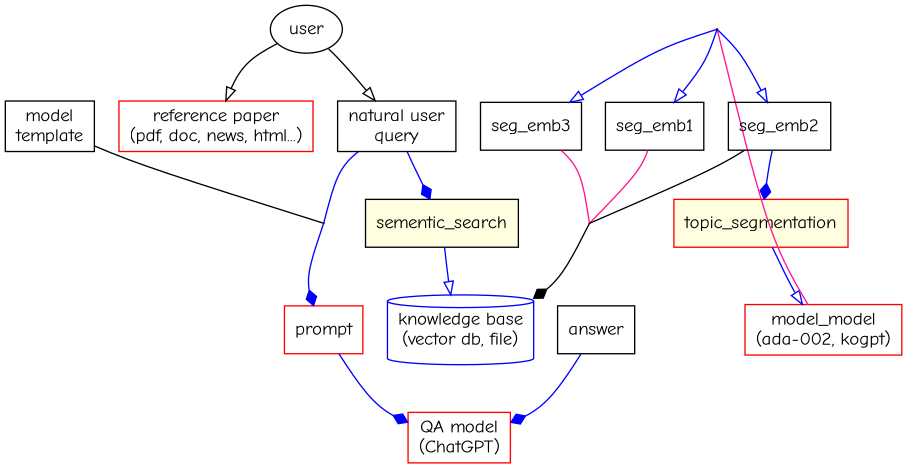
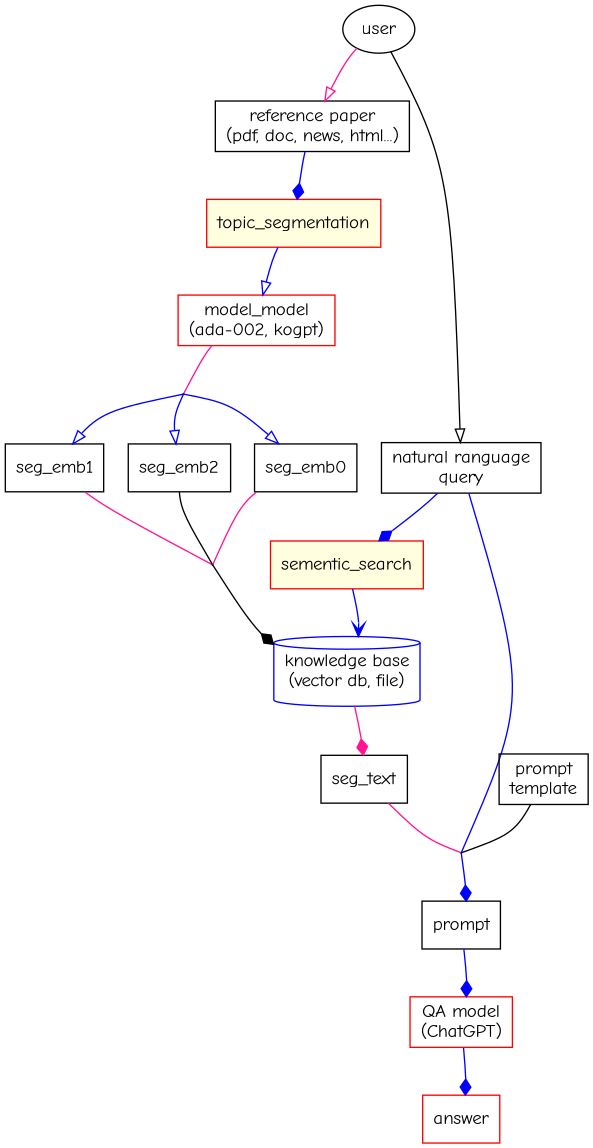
edge "user" -> "reference paper (pdf, doc, news, html...)": color black -> deeppink
node "model template": label "model template" -> "prompt template"
node "reference paper (pdf, doc, news, html...)": color red -> black
node "natural user query": label "natural user query" -> "natural ranguage query"
node "seg_emb3": label "seg_emb3" -> "seg_emb0"
edge "seg_emb2" -> "topic_segmentation": now "reference paper (pdf, doc, news, html...)" -> "topic_segmentation"
node "sementic_search": color black -> red
edge "sementic_search" -> "knowledge base (vector db, file)": arrowhead onormal -> vee
node "prompt": color red -> black
node "answer": color black -> red
edge "answer" -> "QA model (ChatGPT)": reversed
node "seg_text": added
